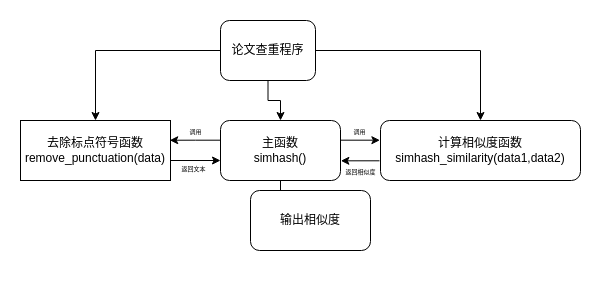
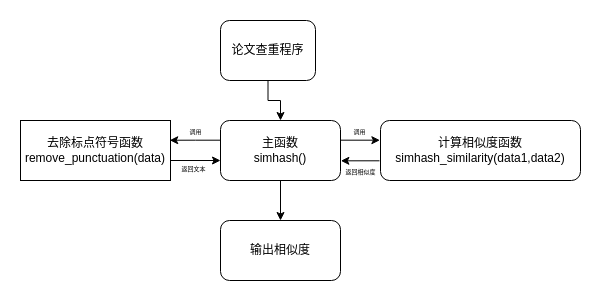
edge "论文查重程序" -> "去除标点符号函数 remove_punctuation(data)": removed
edge "论文查重程序" -> "计算相似度函数 simhash_similarity(data1,data2)": removed
node "输出相似度": moved (311, 221) -> (281, 251)
